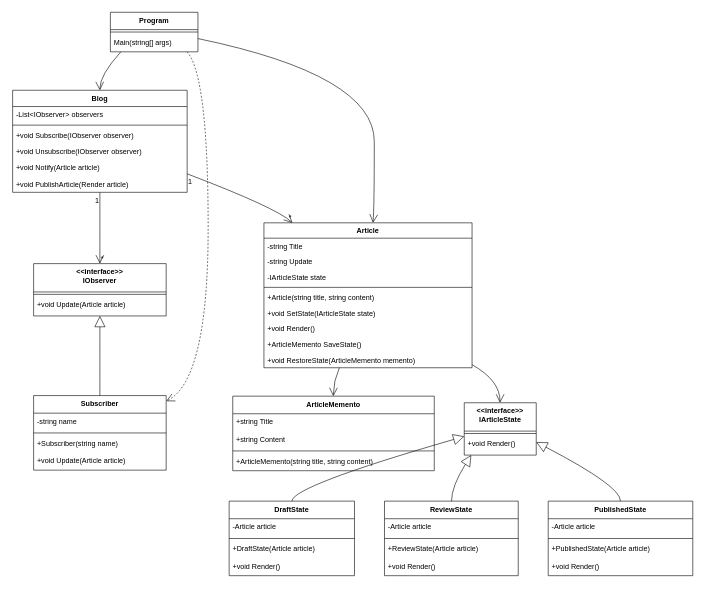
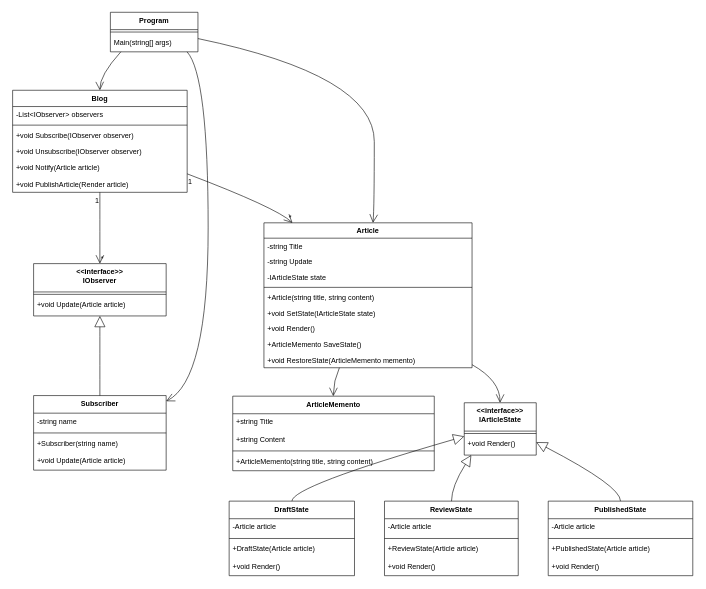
edge "Program" -> "Subscriber": style dashed -> solid
